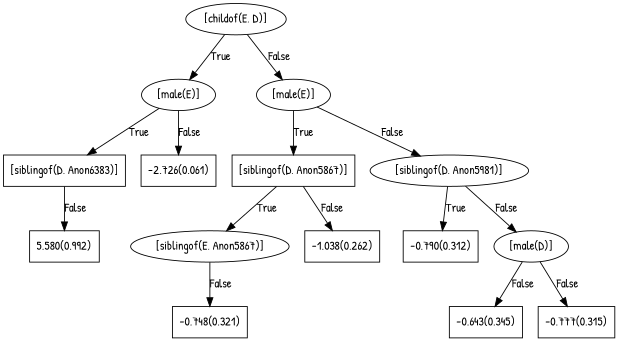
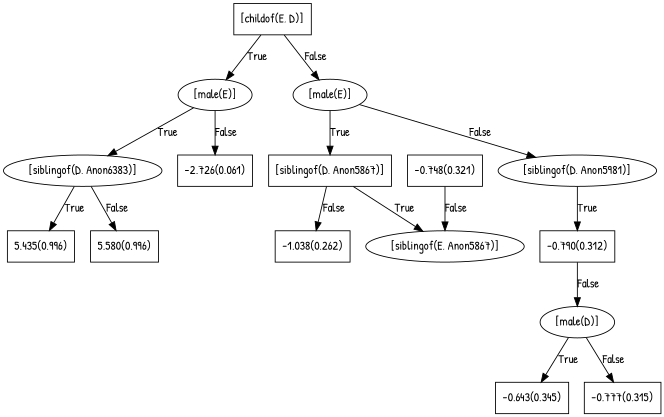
node "[childof(E, D)]": shape ellipse -> box
node "[siblingof(D, Anon6383)]": shape box -> ellipse
edge "[siblingof(D, Anon5981)]" -> "[male(D)]": now "-0.790(0.312)" -> "[male(D)]"
node "5.435(0.996)": added
node "5.580(0.992)": label "5.580(0.992)" -> "5.580(0.996)"
edge "[siblingof(E, Anon5867)]" -> "-0.748(0.321)": reversed
edge "[male(D)]" -> "-0.643(0.345)": label "False" -> "True"
